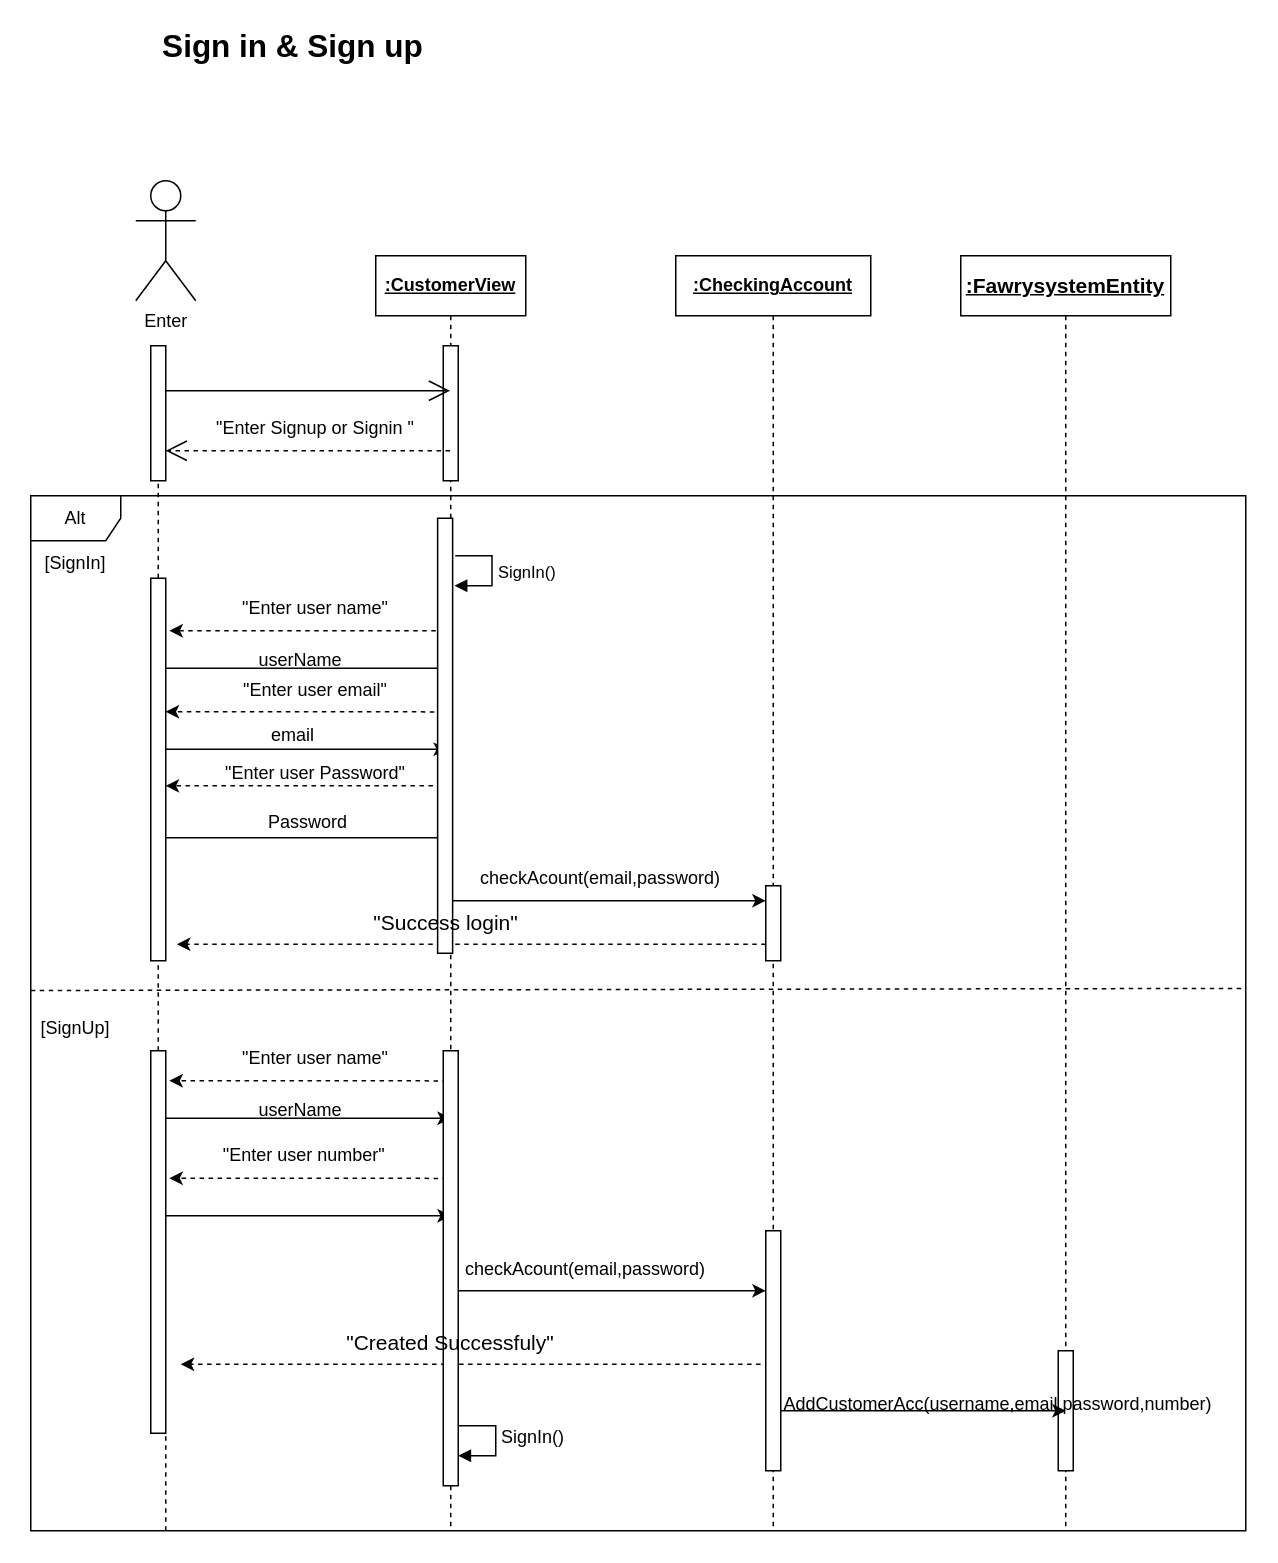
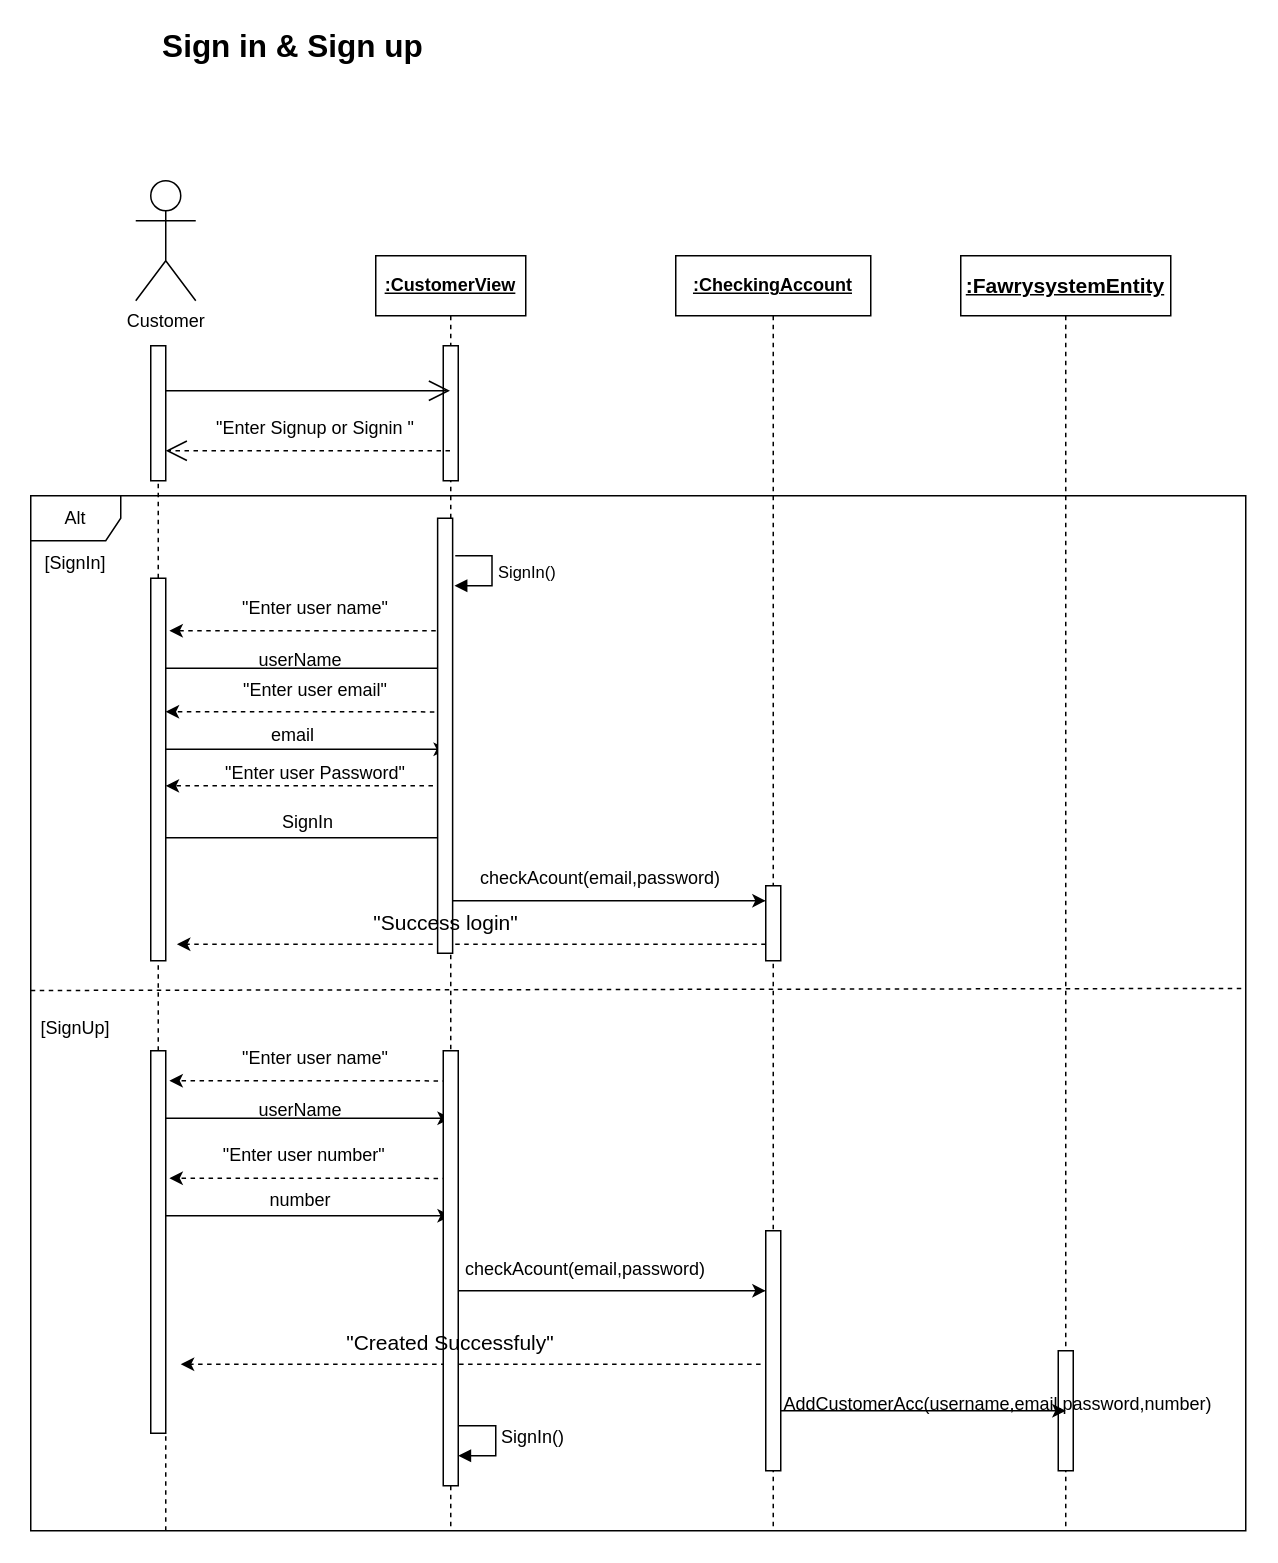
node "Enter": label "Enter" -> "Customer"
node "Password": label "Password" -> "SignIn"
node "number": added
